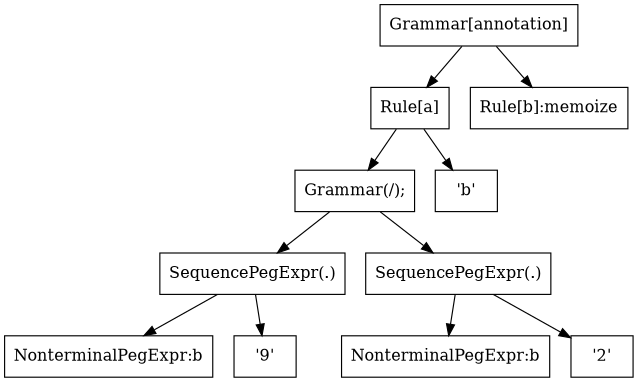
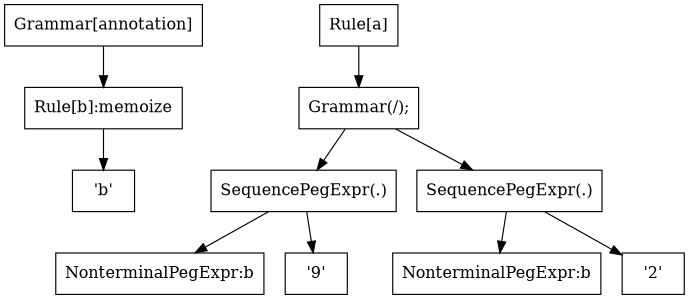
edge "Grammar[annotation]" -> "Rule[a]": removed
edge "Rule[a]" -> "'b'": now "Rule[b]:memoize" -> "'b'"
